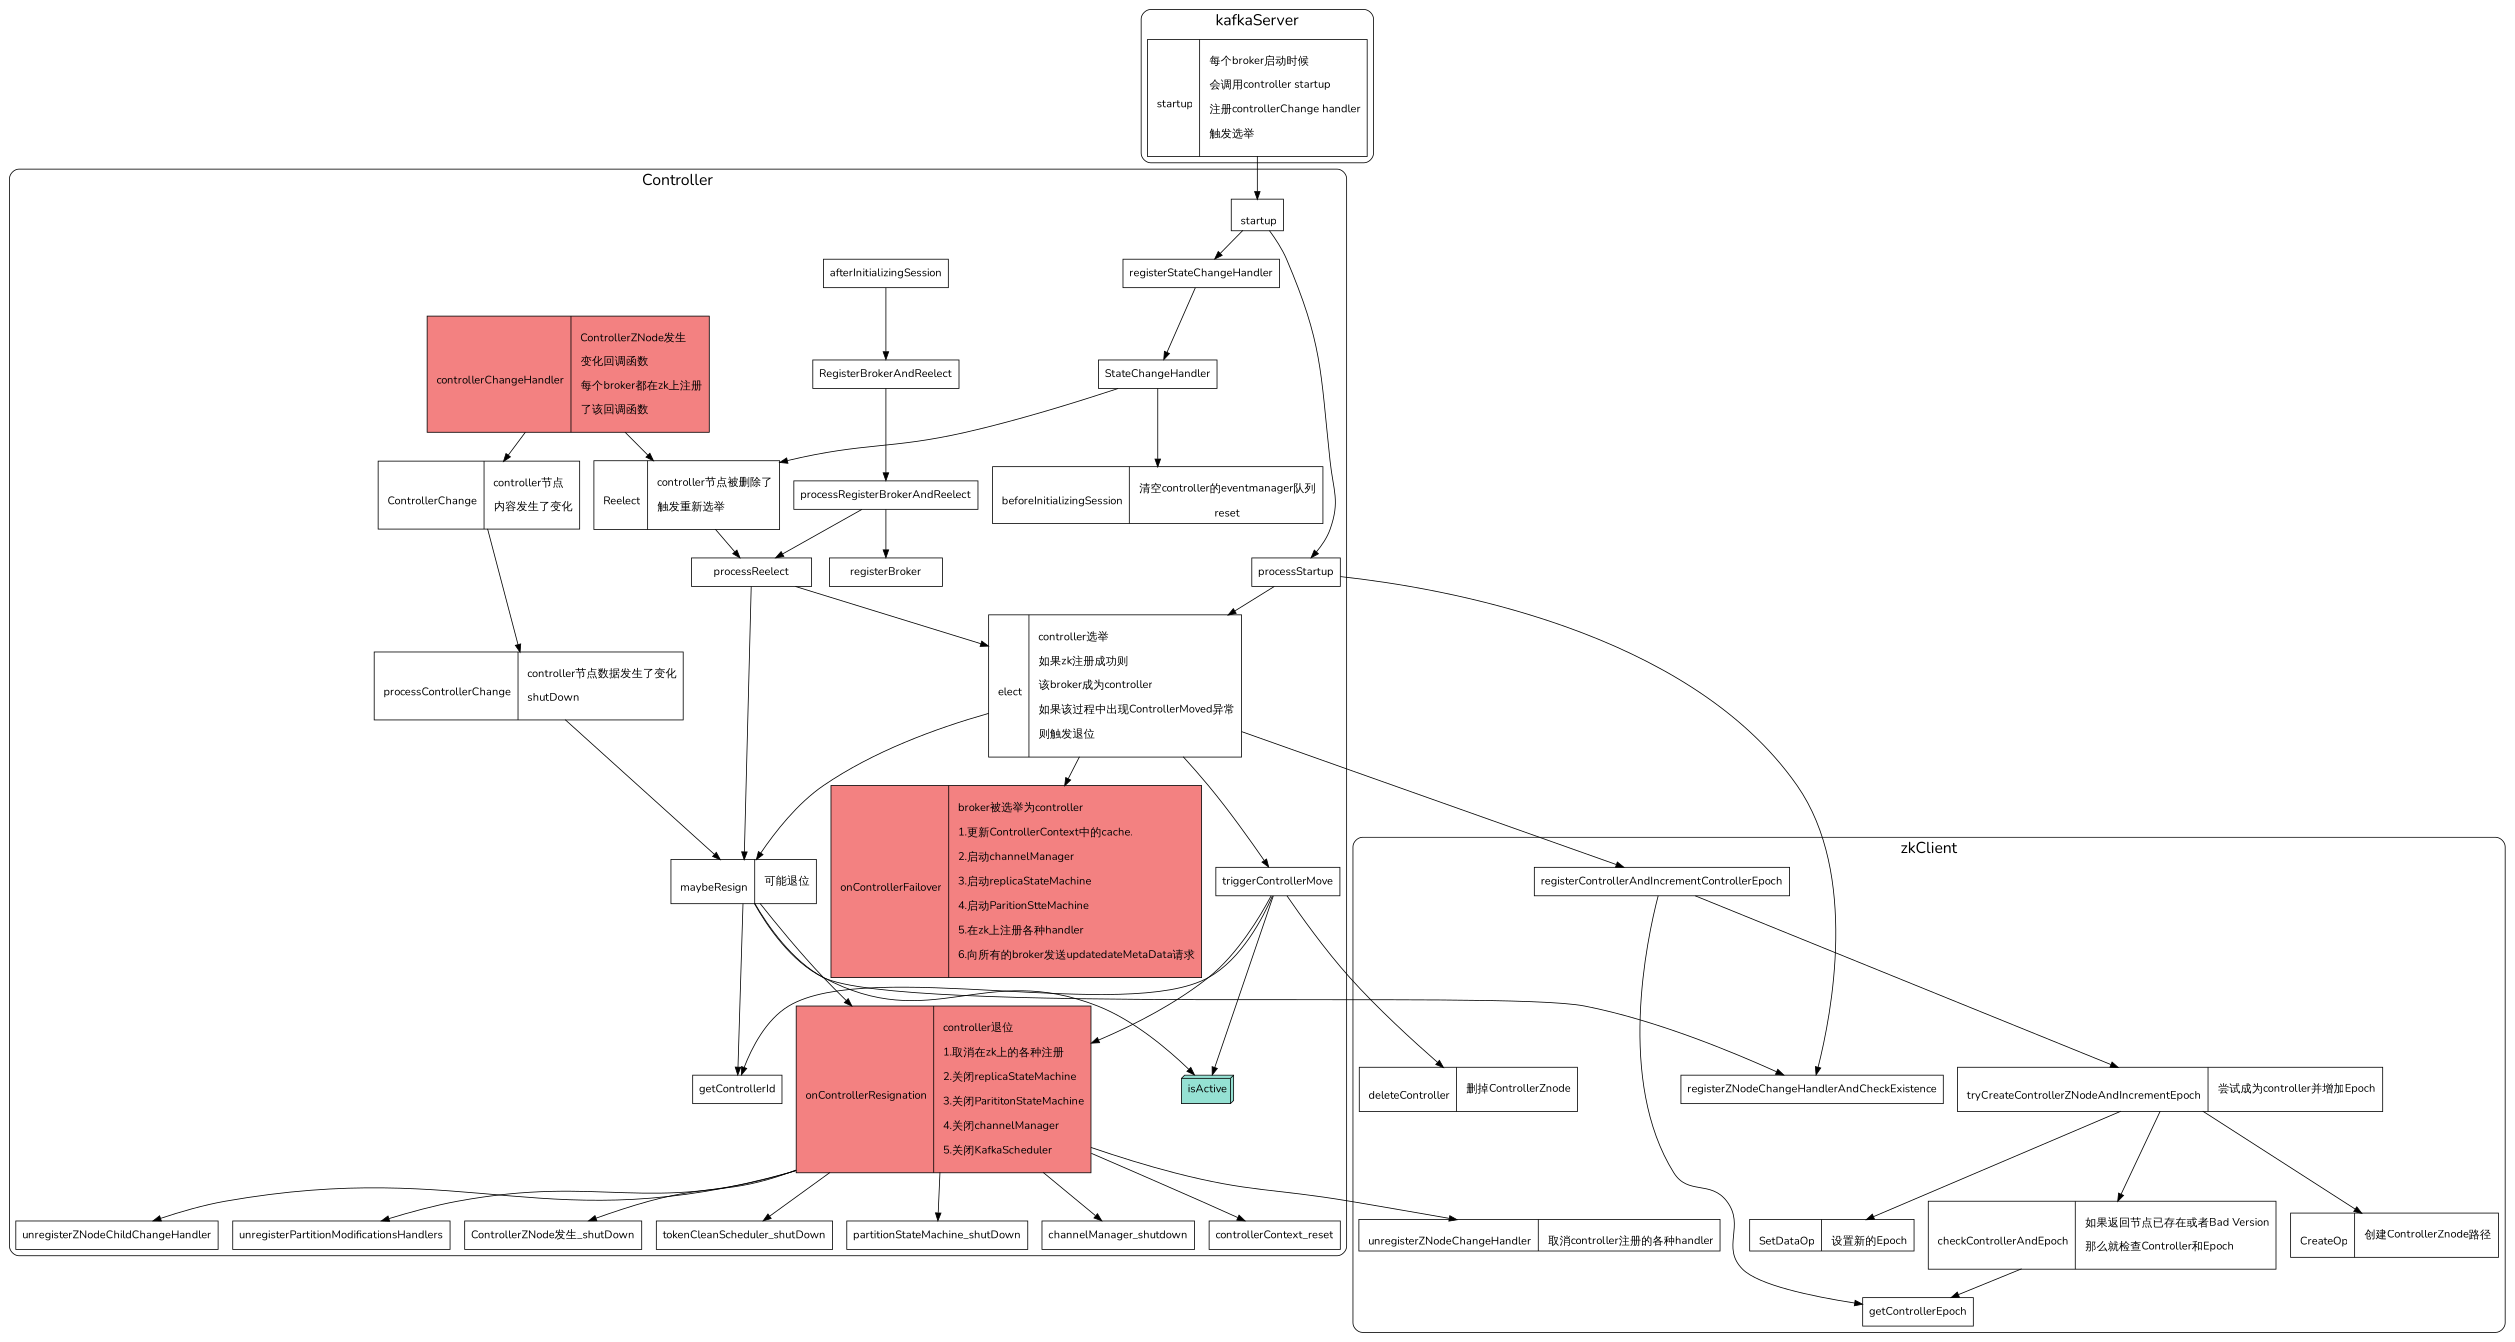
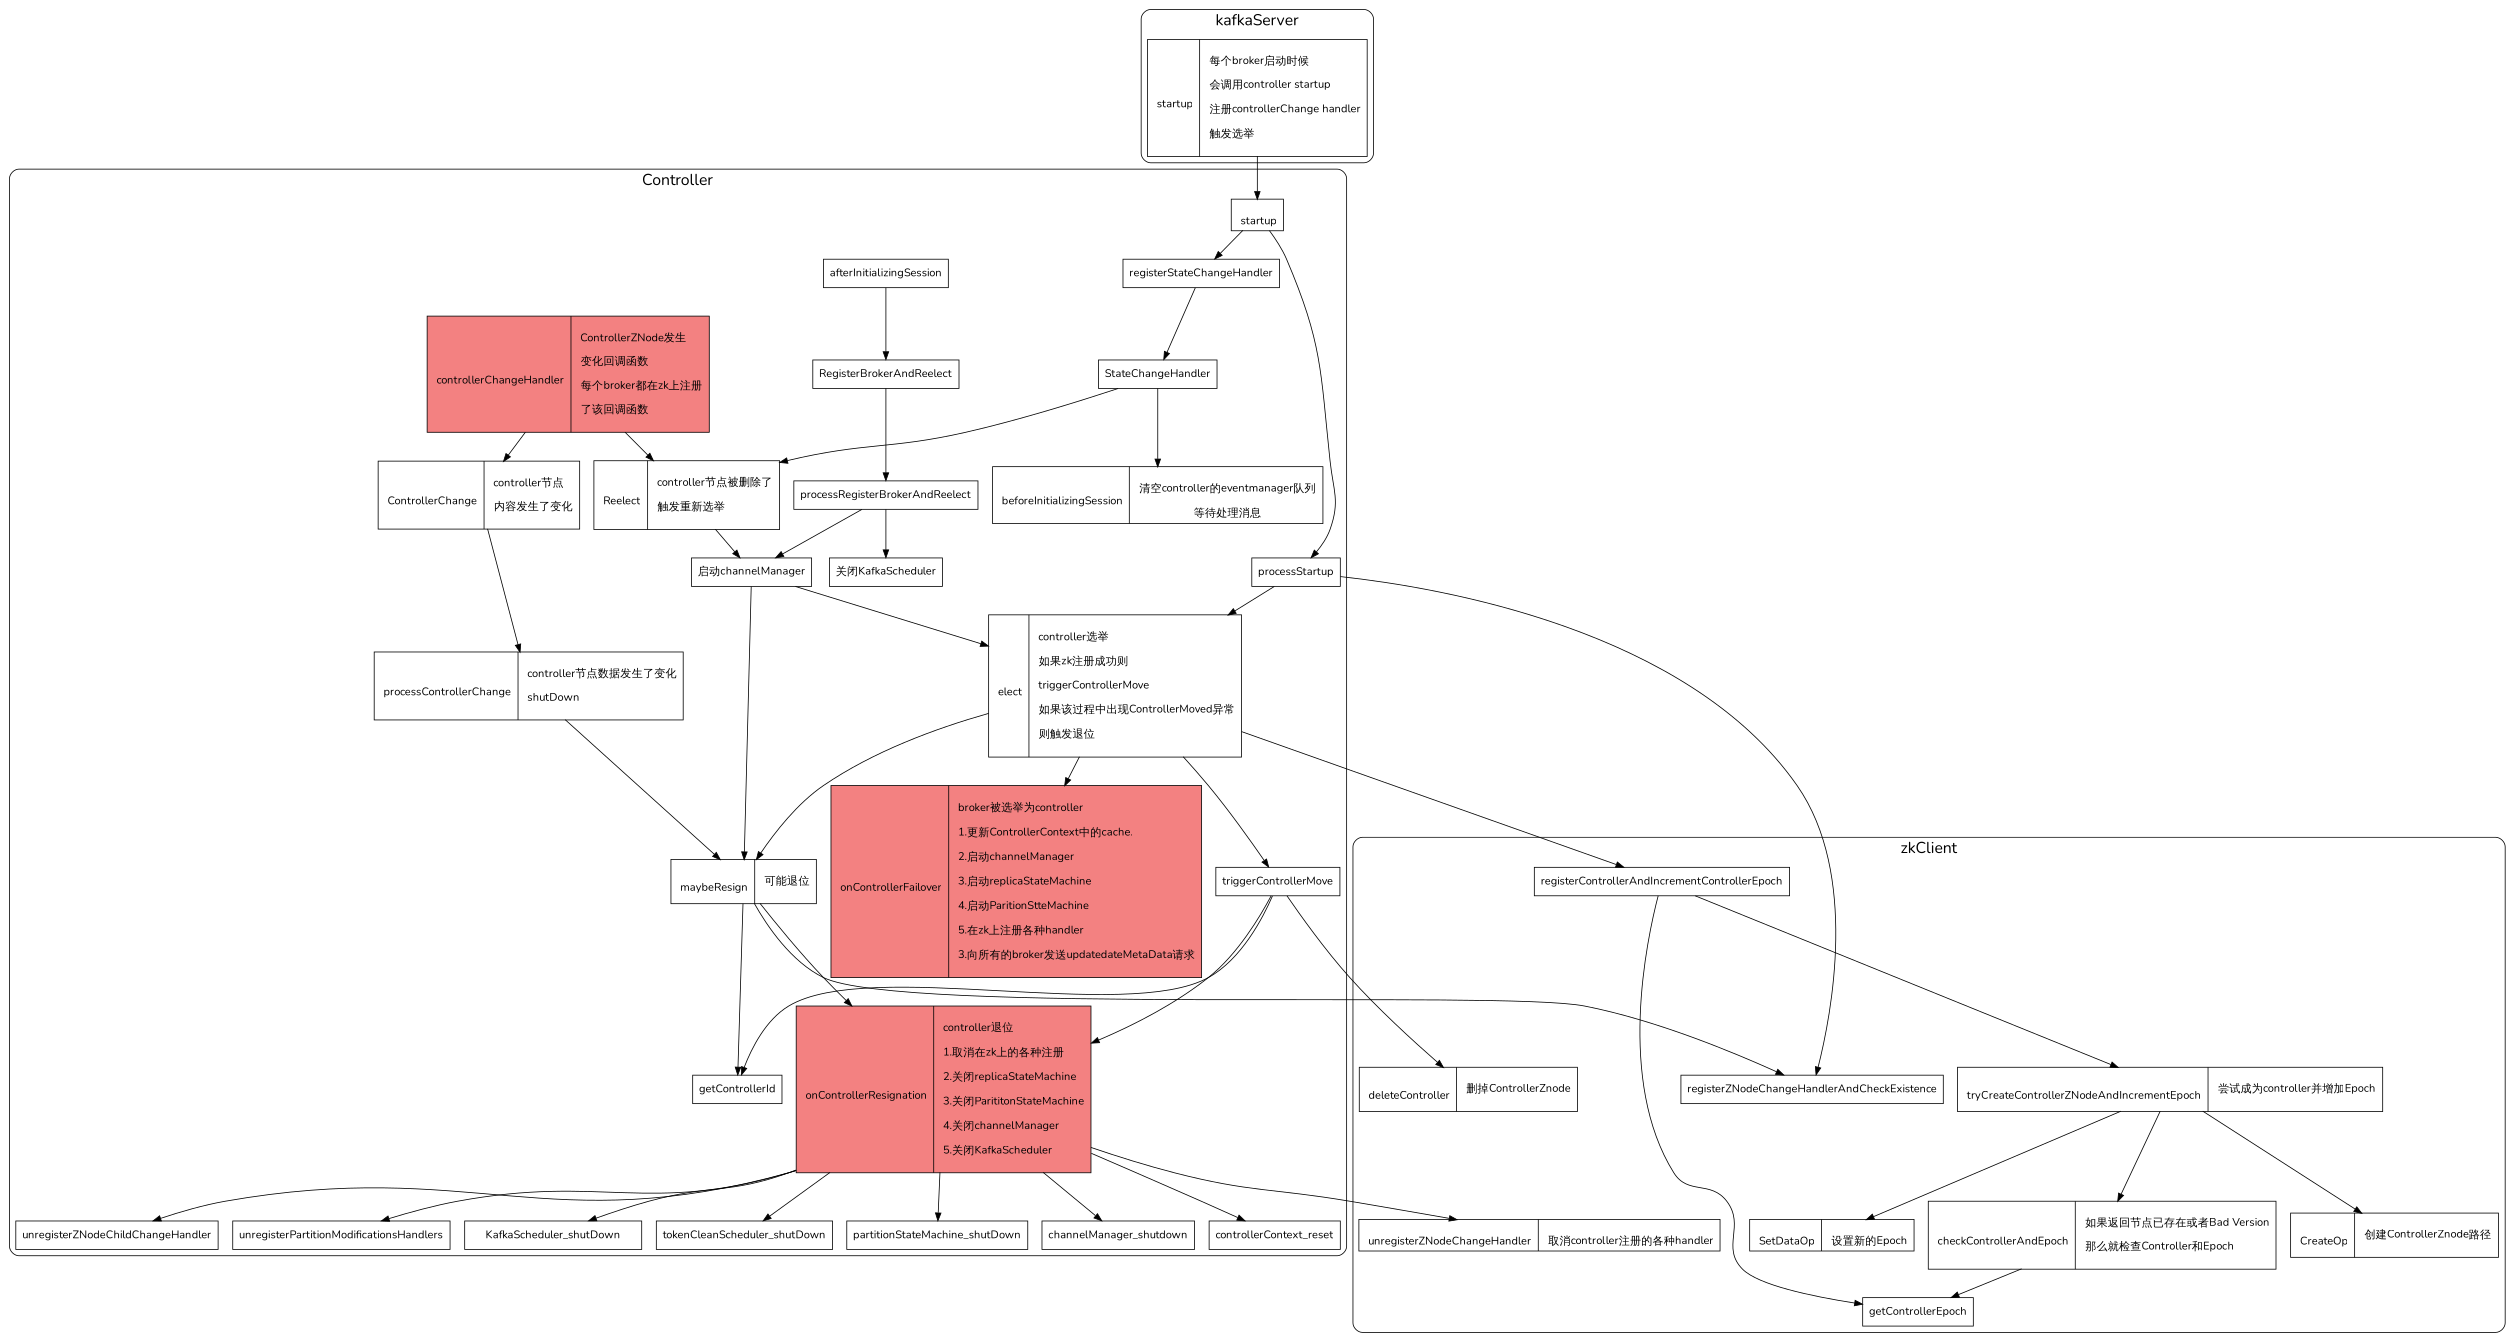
node "beforeInitializingSession": text "reset" -> "等待处理消息"
node "processReelect": label "processReelect" -> "启动channelManager"
node "registerBroker": label "registerBroker" -> "关闭KafkaScheduler"
node "elect": text "该broker成为controller" -> "triggerControllerMove"
node "onControllerFailover": text "6.向所有的broker发送updatedateMetaData请求" -> "3.向所有的broker发送updatedateMetaData请求"
node "isActive": removed
node "ControllerZNode发生_shutDown": label "ControllerZNode发生_shutDown" -> "KafkaScheduler_shutDown"
